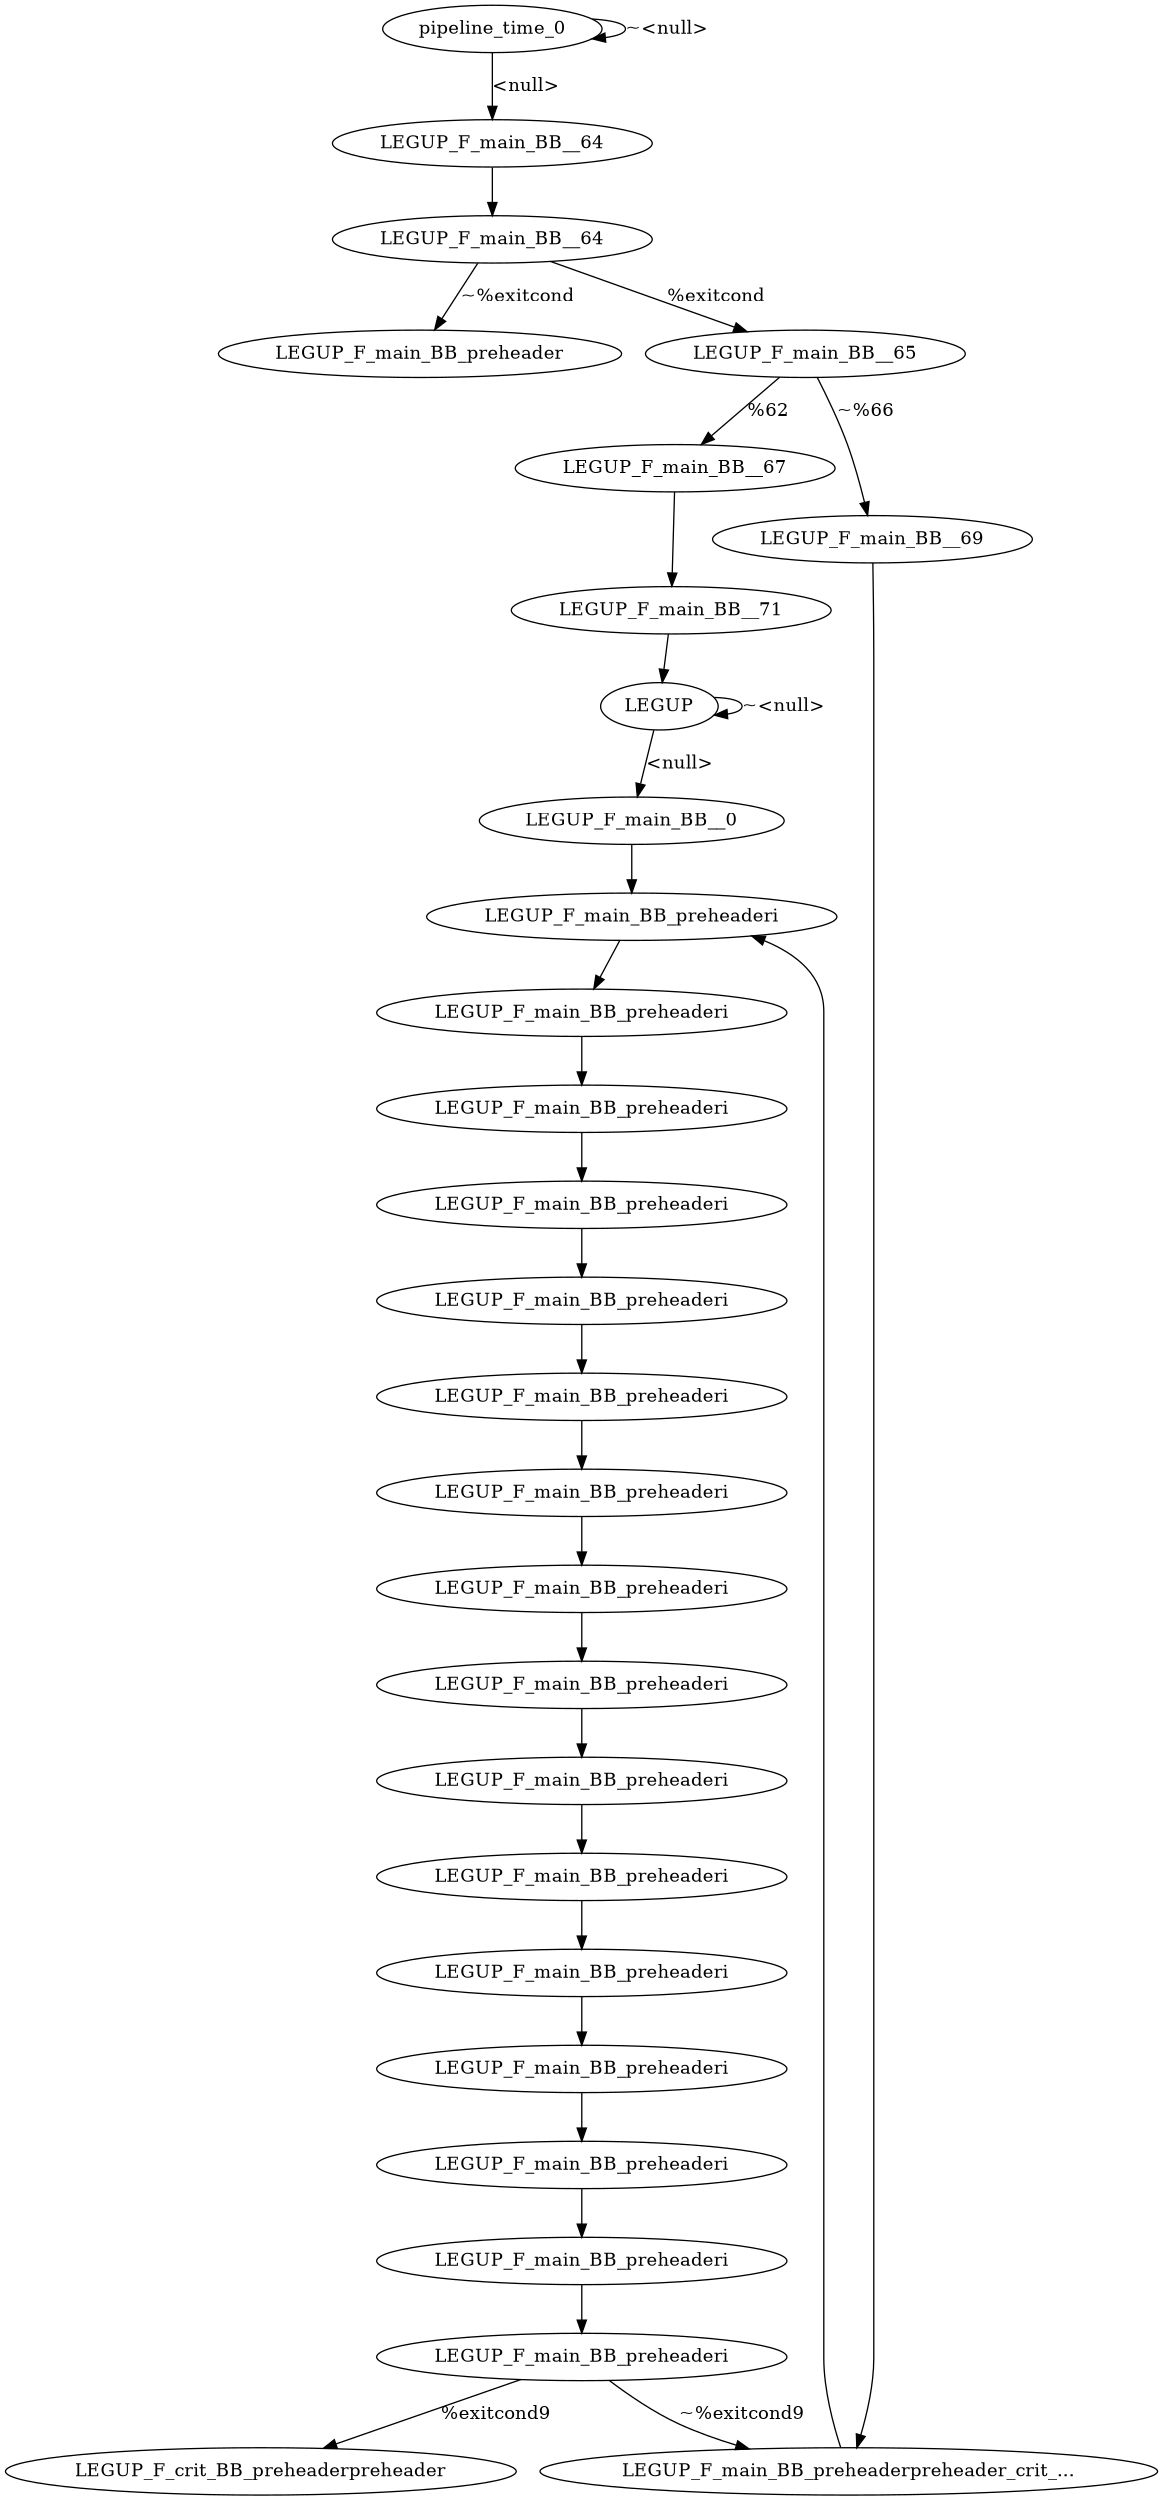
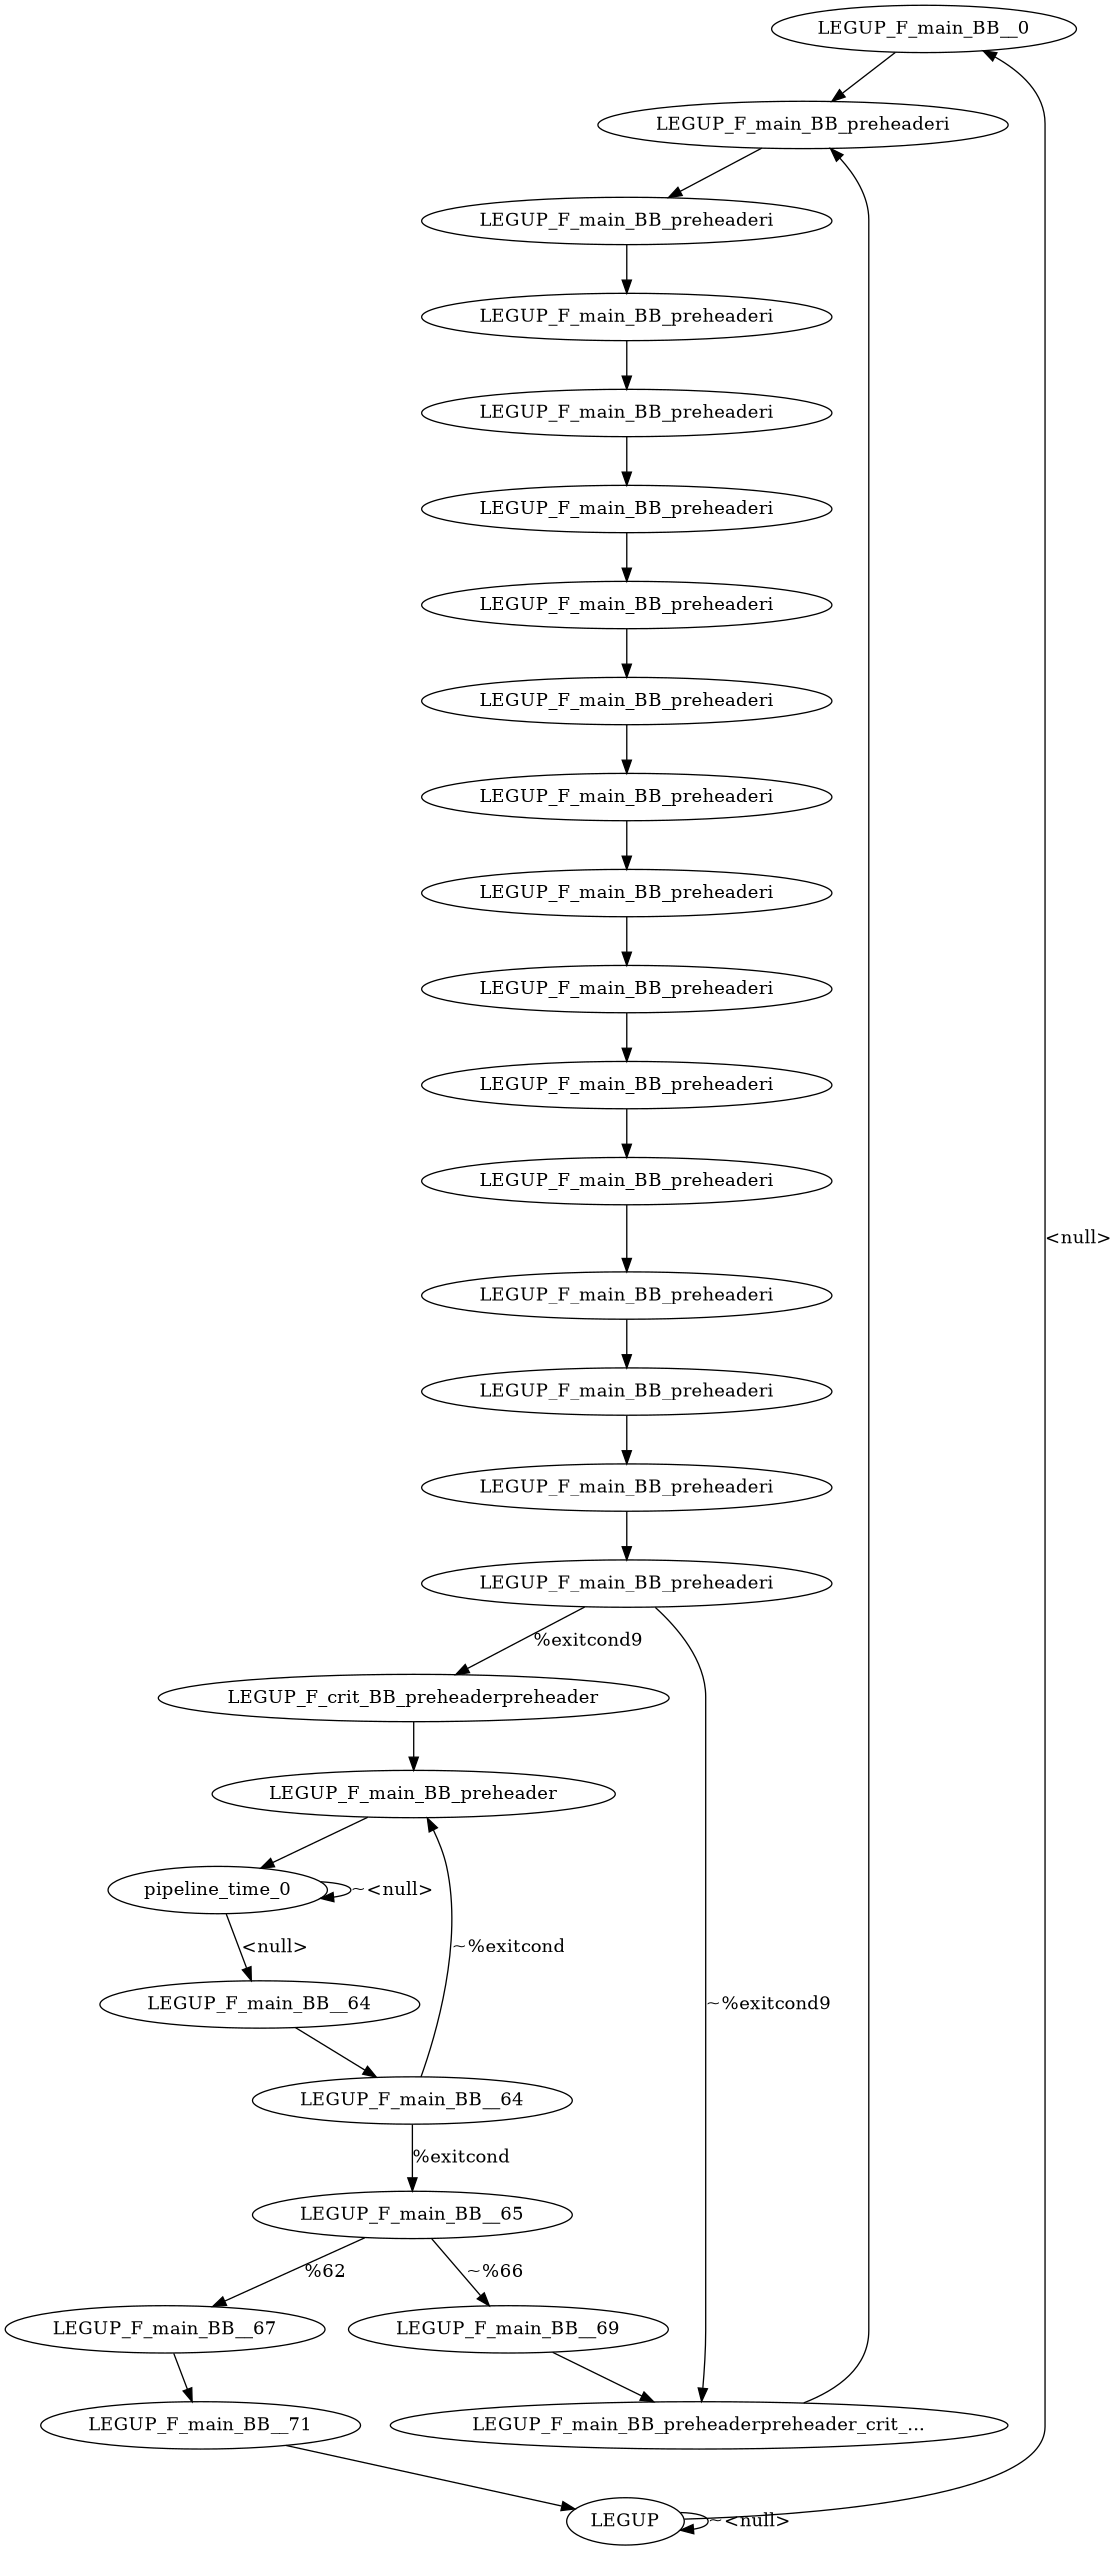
edge "LEGUP_F_crit_BB_preheaderpreheader" -> "LEGUP_F_main_BB_preheader": added
edge "LEGUP_F_main_BB_preheader" -> "pipeline_time_0": added
